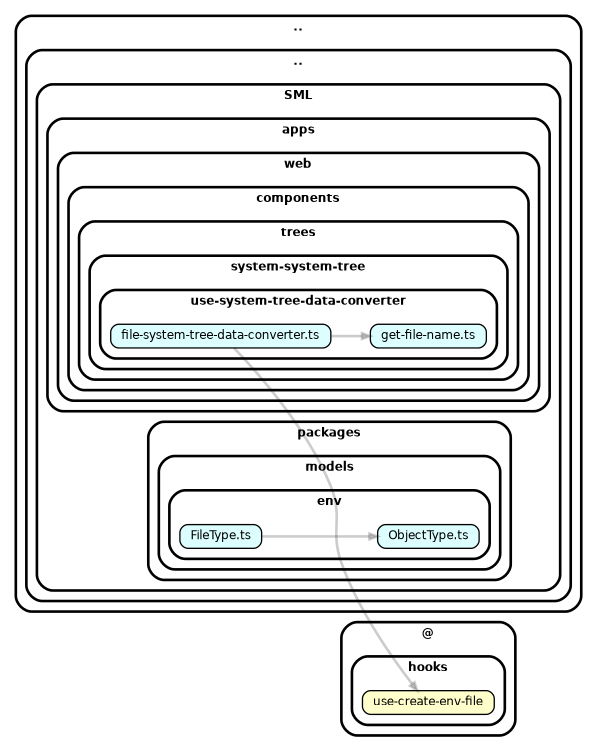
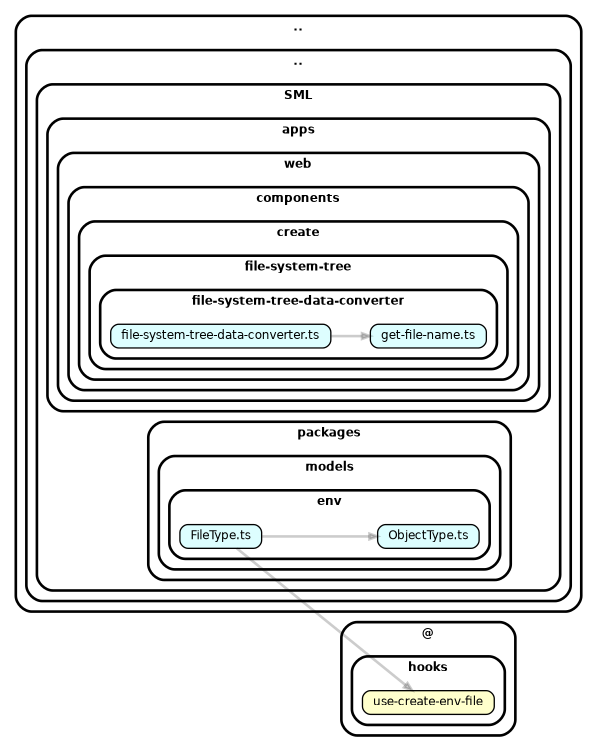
cluster "trees": label "trees" -> "create"
cluster "system-system-tree": label "system-system-tree" -> "file-system-tree"
cluster "use-system-tree-data-converter": label "use-system-tree-data-converter" -> "file-system-tree-data-converter"
edge "file-system-tree-data-converter.ts" -> "use-create-env-file": now "FileType.ts" -> "use-create-env-file"
